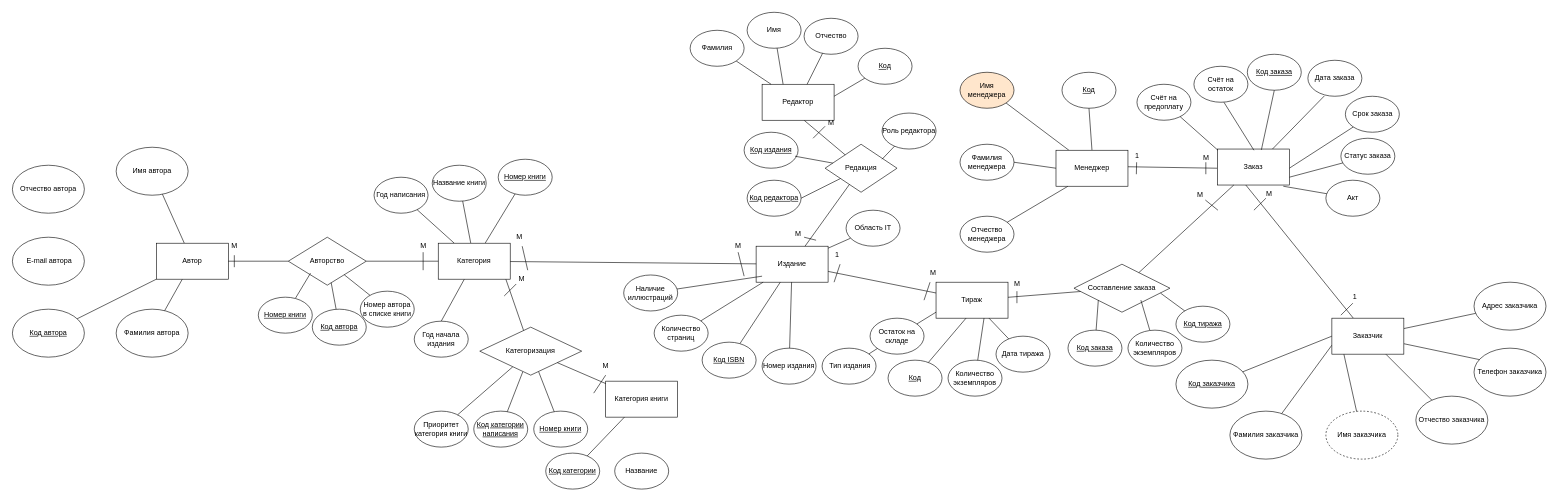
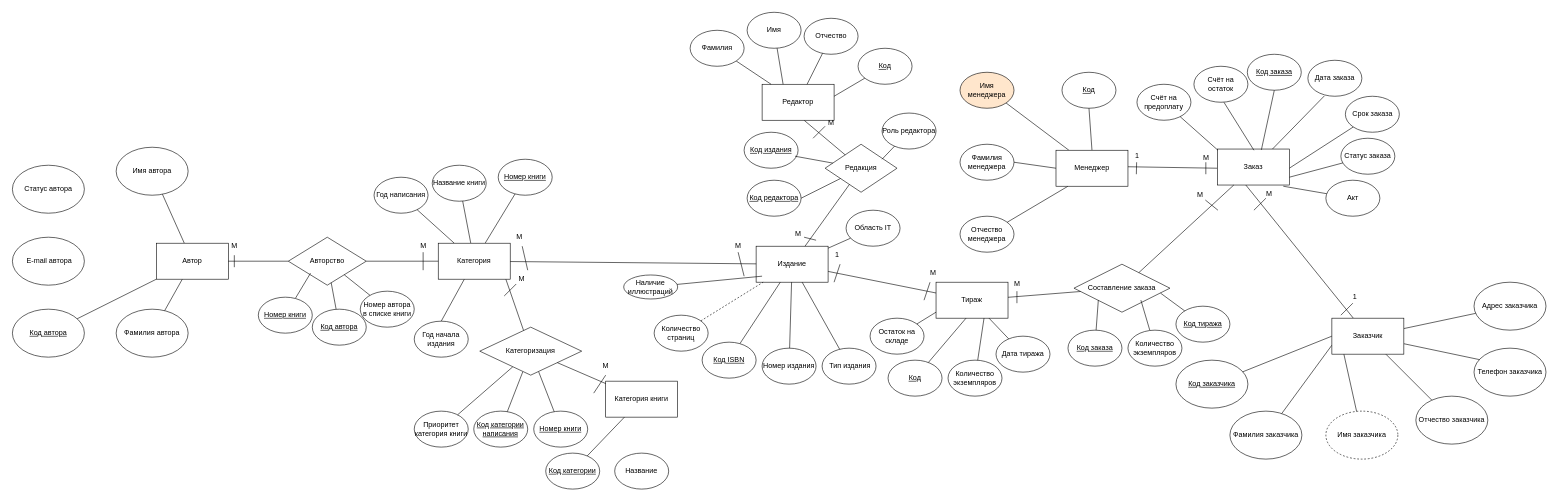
node "Отчество автора": label "Отчество автора" -> "Статус автора"
node "Наличие иллюстраций": size 54x36 -> 54x24
edge "Издание" -- "Количество страниц": style solid -> dashed
edge "Остаток на складе" -- "Тип издания": now "Издание" -- "Тип издания"
